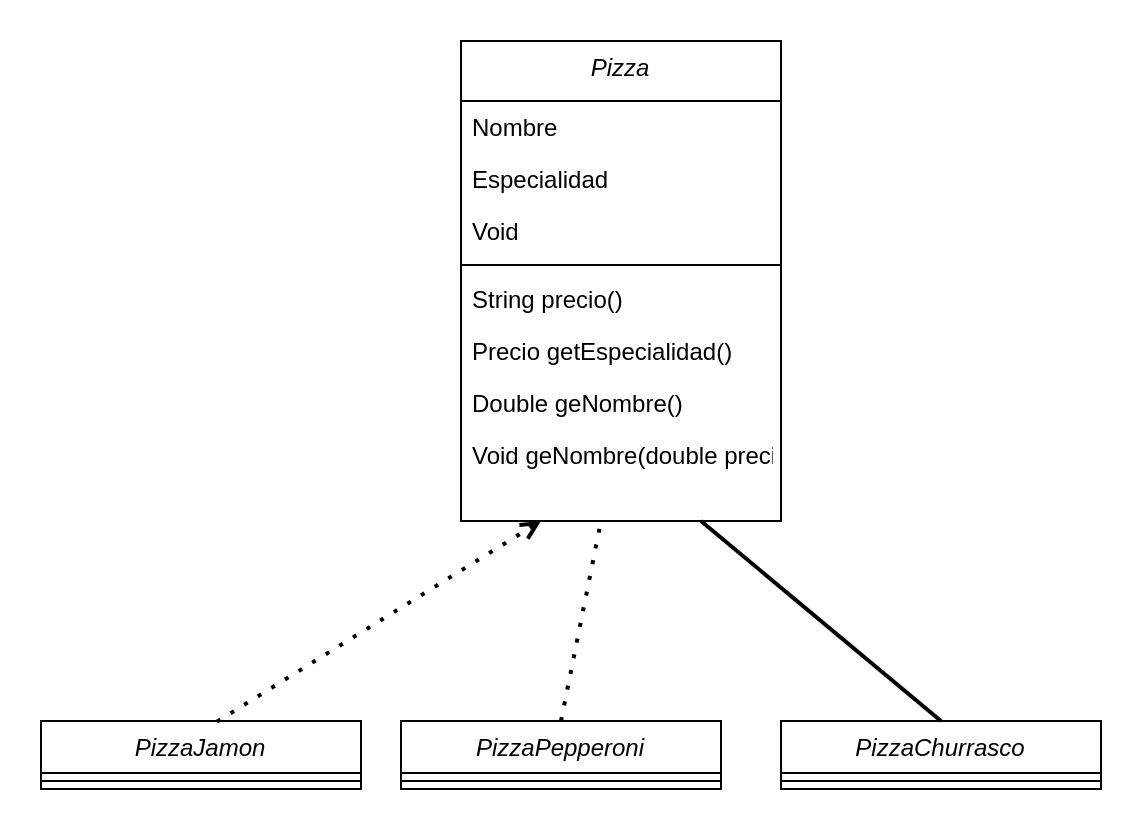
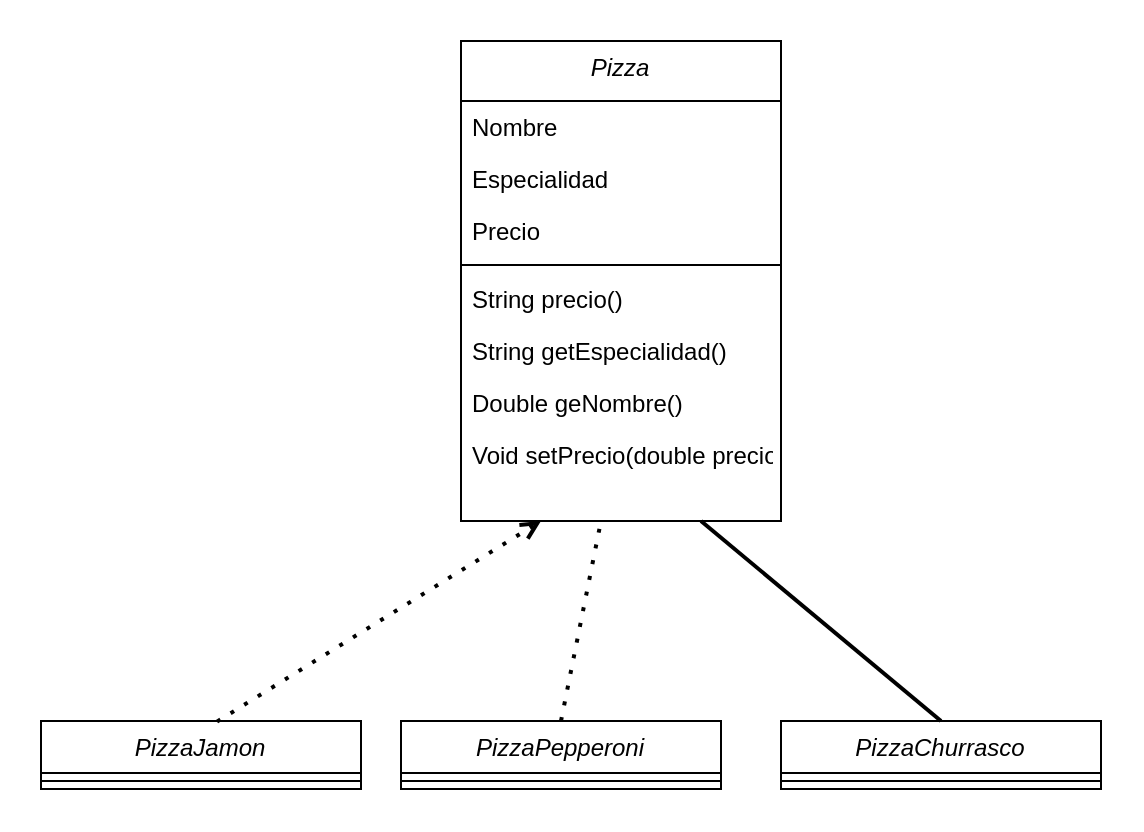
node "Void": label "Void" -> "Precio"
node "Precio getEspecialidad()": label "Precio getEspecialidad()" -> "String getEspecialidad()"
node "Void geNombre(double precio)": label "Void geNombre(double precio)" -> "Void setPrecio(double precio)"
